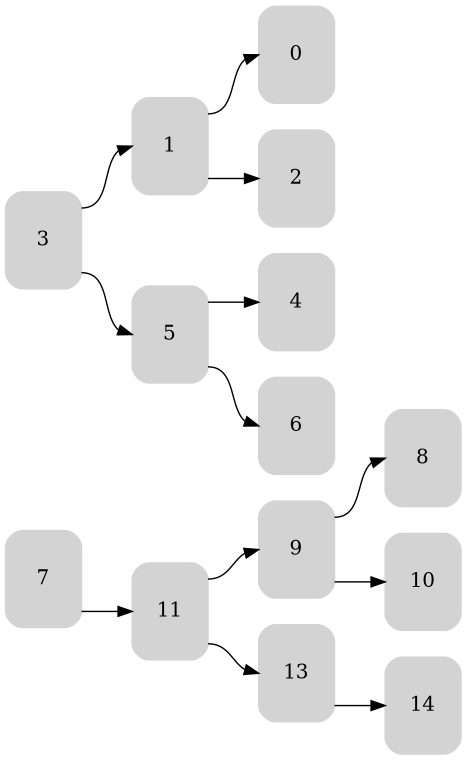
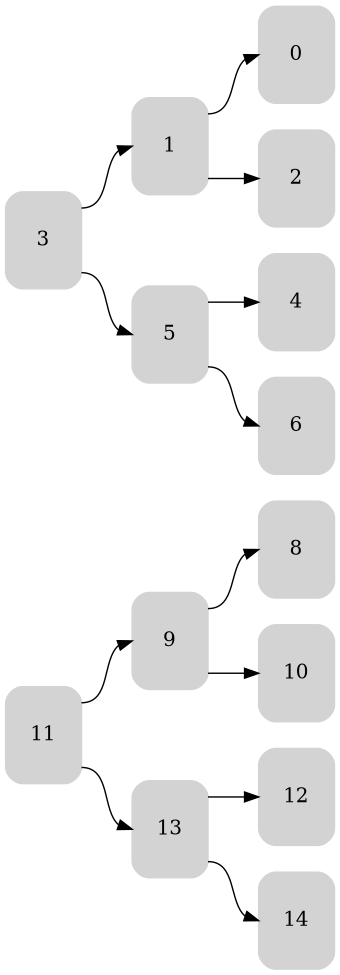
node "7": removed
node "12": added
